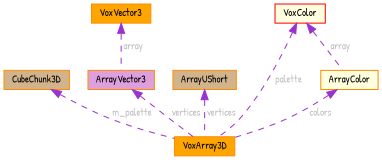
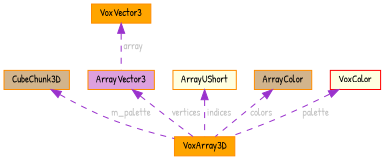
edge "ArrayColor" -> "VoxColor": removed, label "array"
node "ArrayUShort": fillcolor tan -> lightyellow
node "ArrayColor": fillcolor lightyellow -> tan
edge "VoxArray3D" -> "ArrayUShort": label " vertices" -> " indices"
